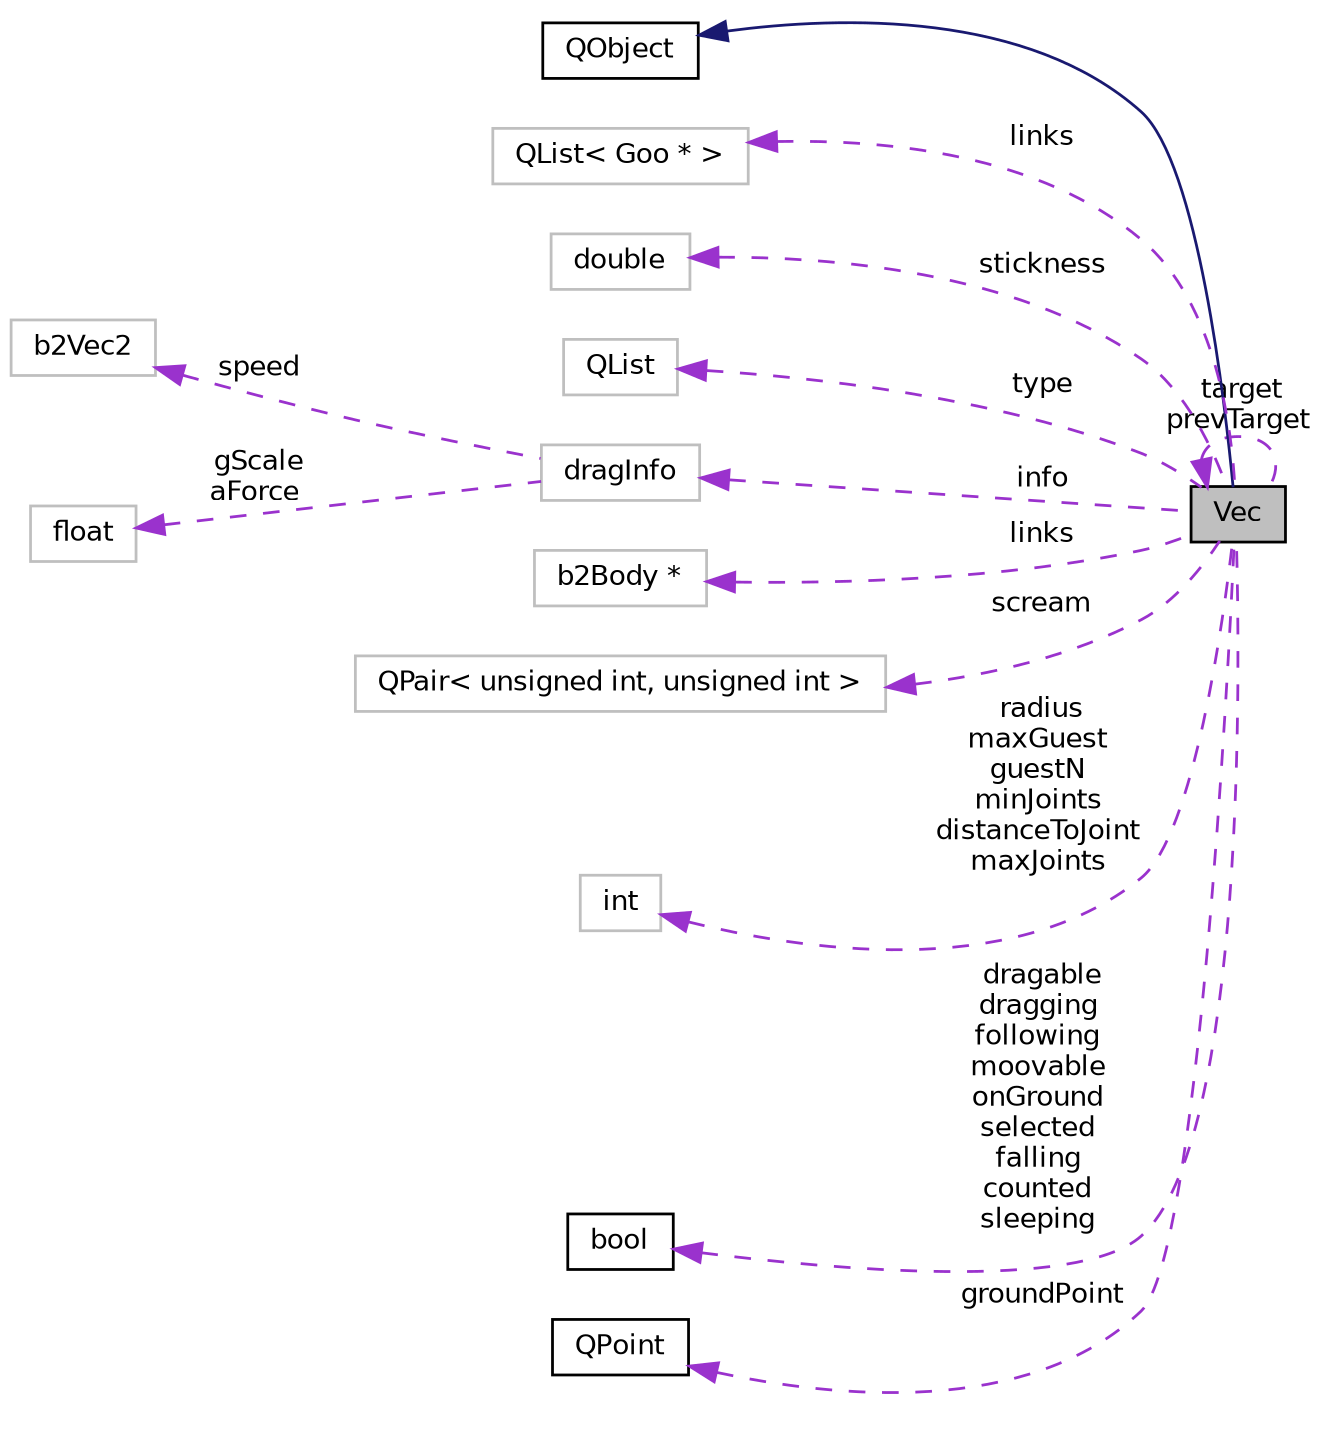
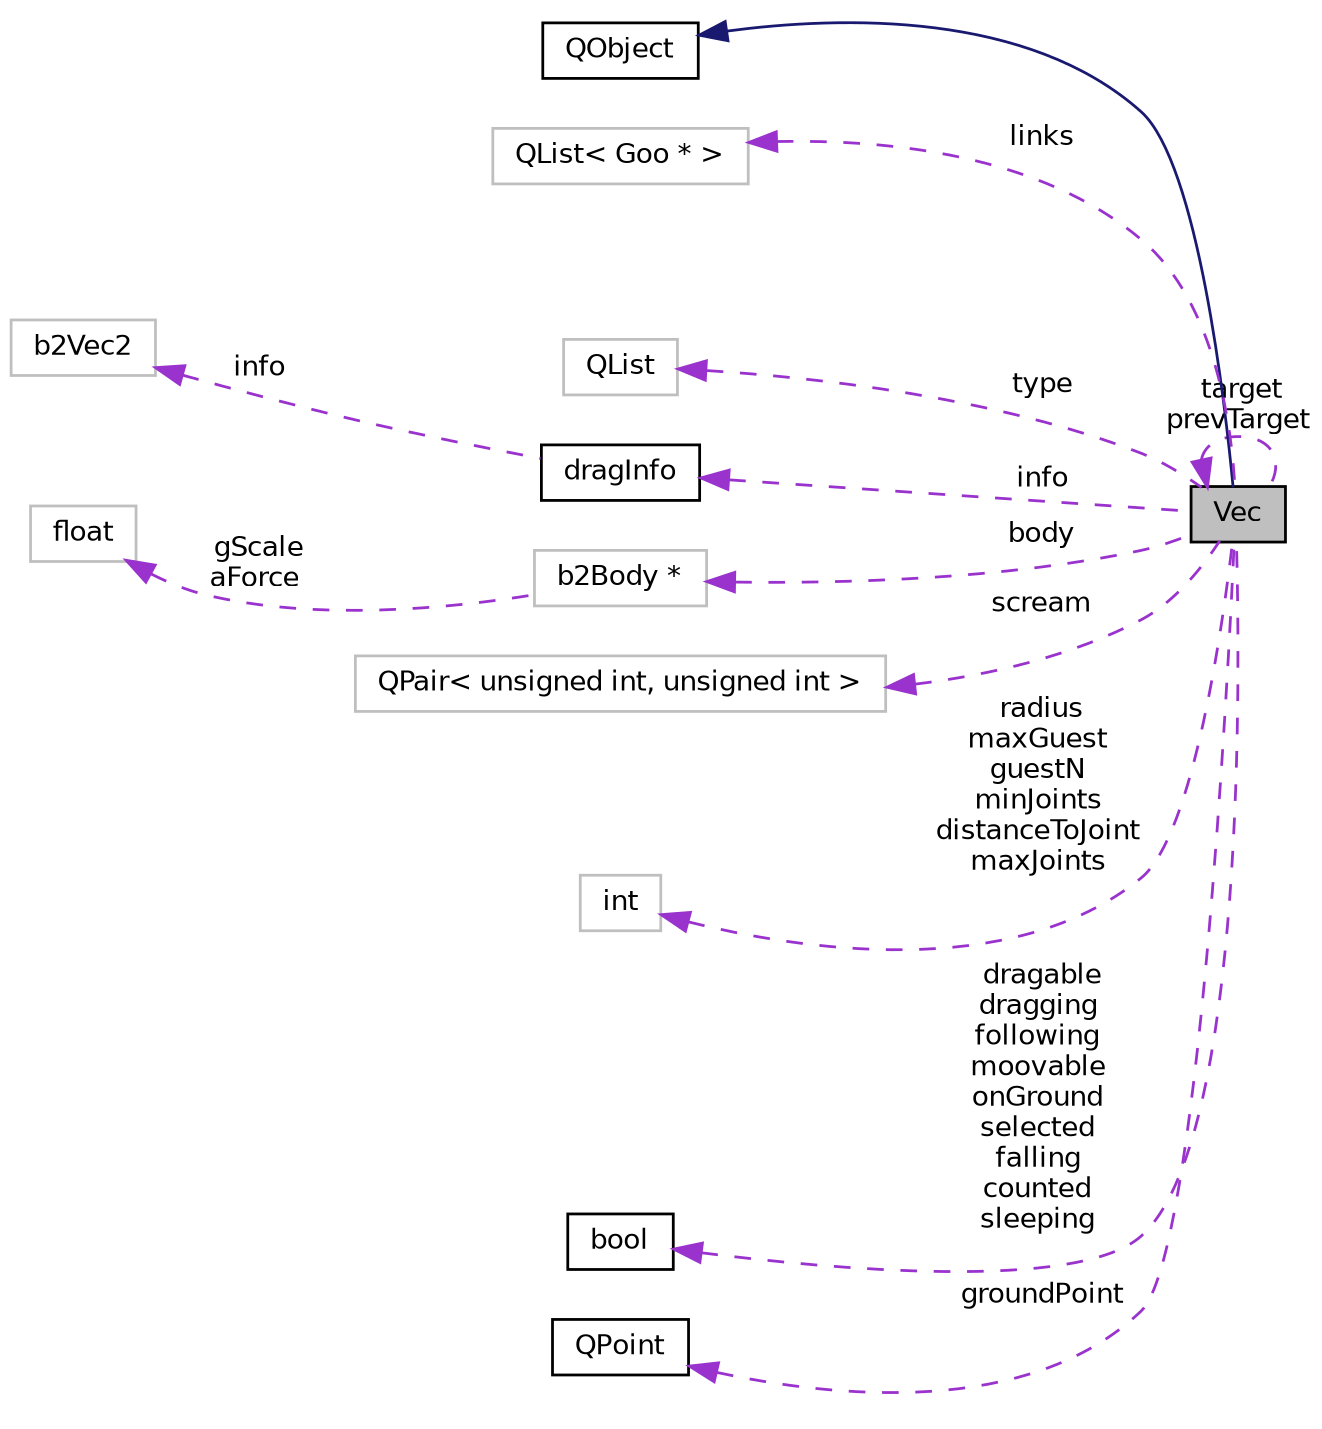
node "double": removed
edge "dragInfo" -> "b2Vec2": label " speed" -> " info"
node "dragInfo": color grey75 -> black
edge "dragInfo" -> "float": now "b2Body *" -> "float"
edge "Vec" -> "b2Body *": label " links" -> " body"
